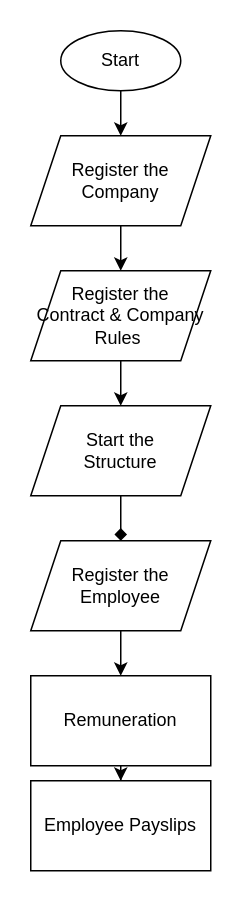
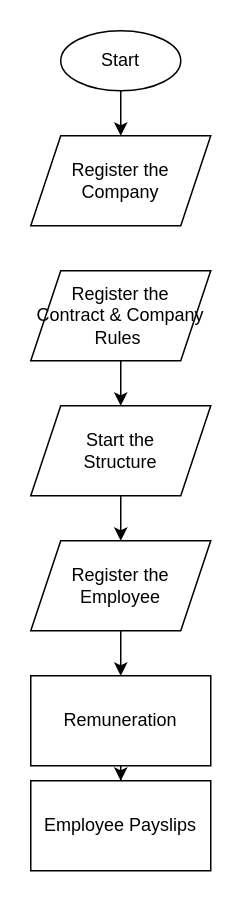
edge "Register the Company" -> "Register theContract & Company Rules": removed
edge "Start the Structure" -> "Register the Employee": arrowhead diamond -> classic
